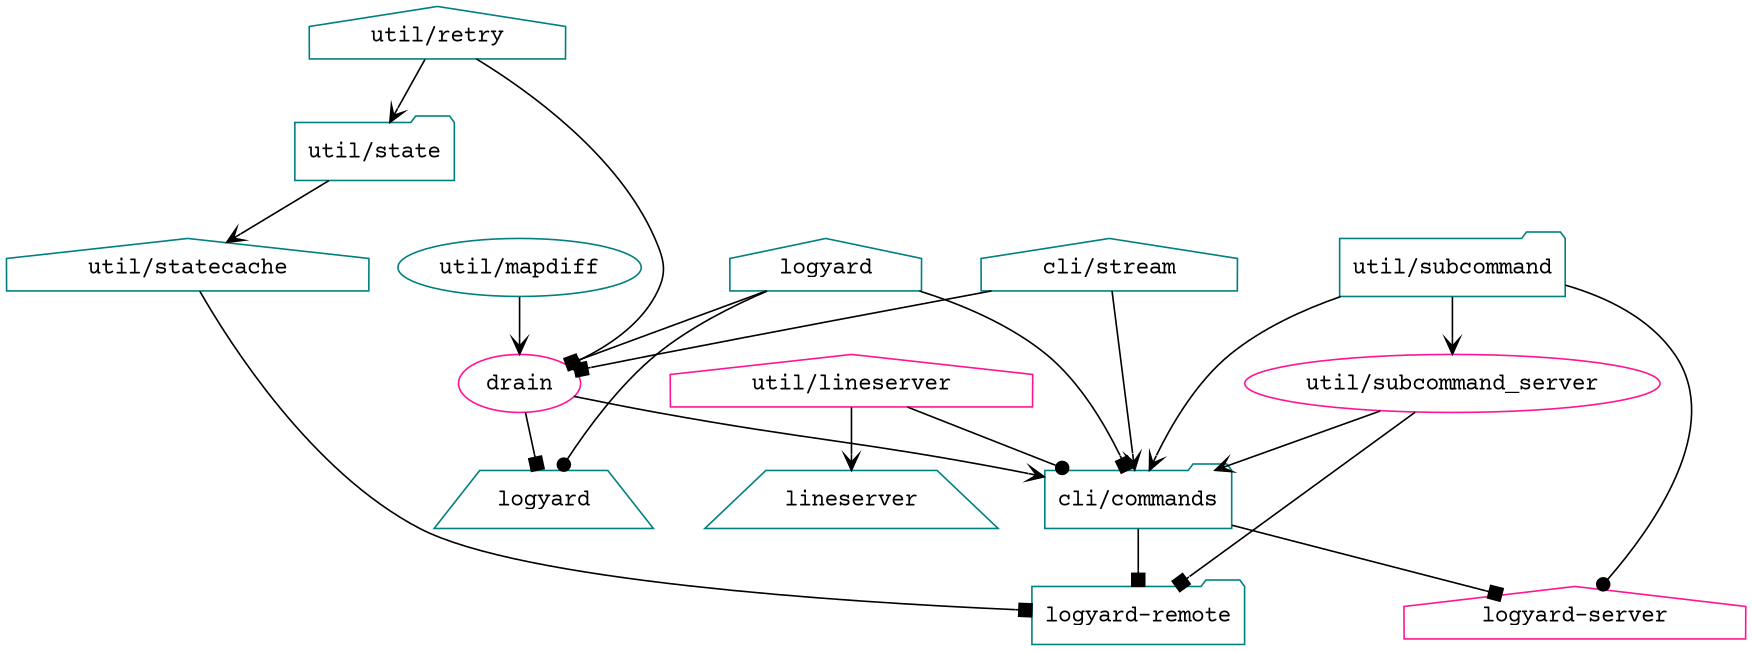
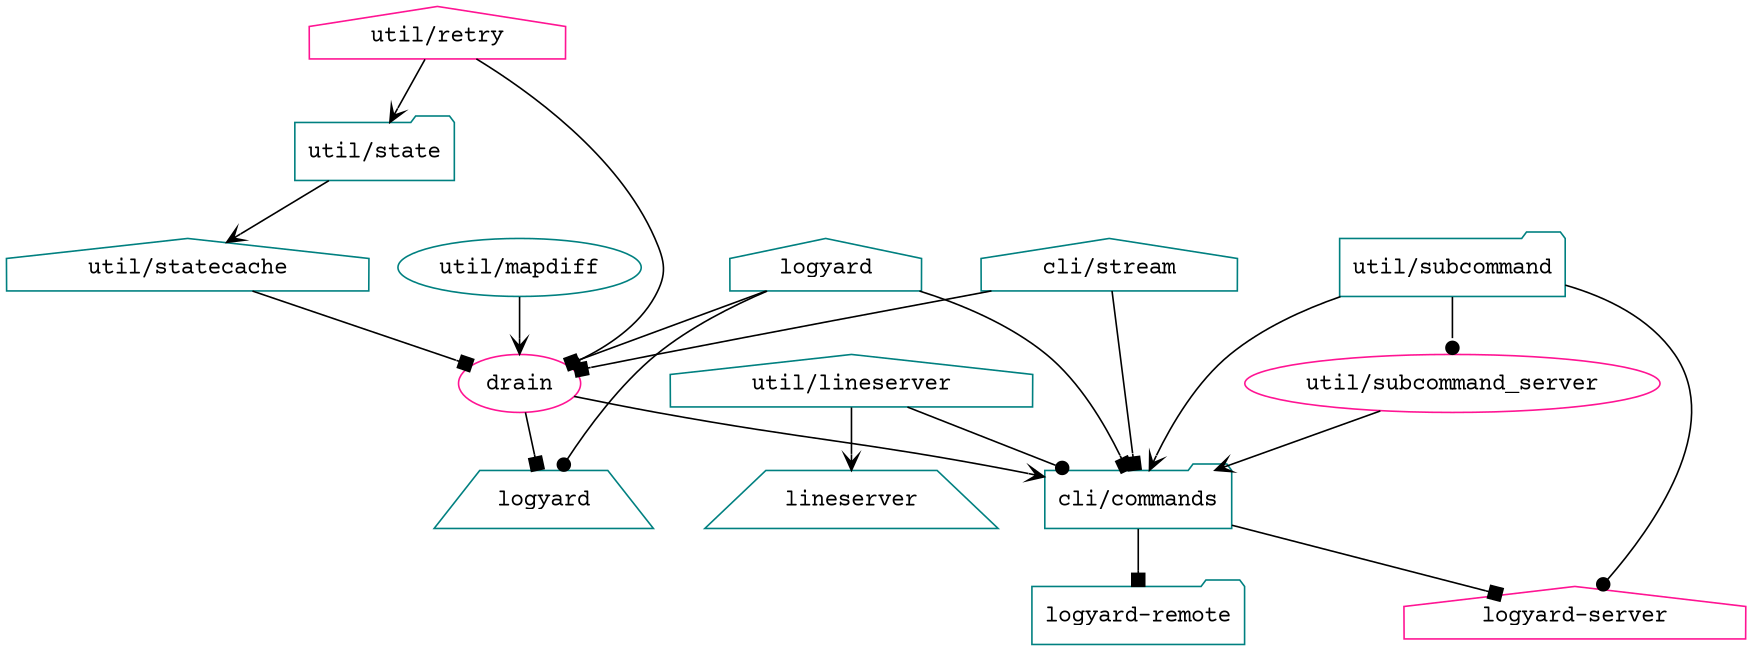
node "util/retry": color teal -> deeppink
edge "util/subcommand" -> "util/subcommand_server": arrowhead vee -> dot
edge "cli/stream" -> "cli/commands": arrowhead vee -> box
node "util/lineserver": color deeppink -> teal
edge "util/subcommand_server" -> "logyard-remote": removed
edge "util/statecache" -> "logyard-remote": now "util/statecache" -> "drain"
